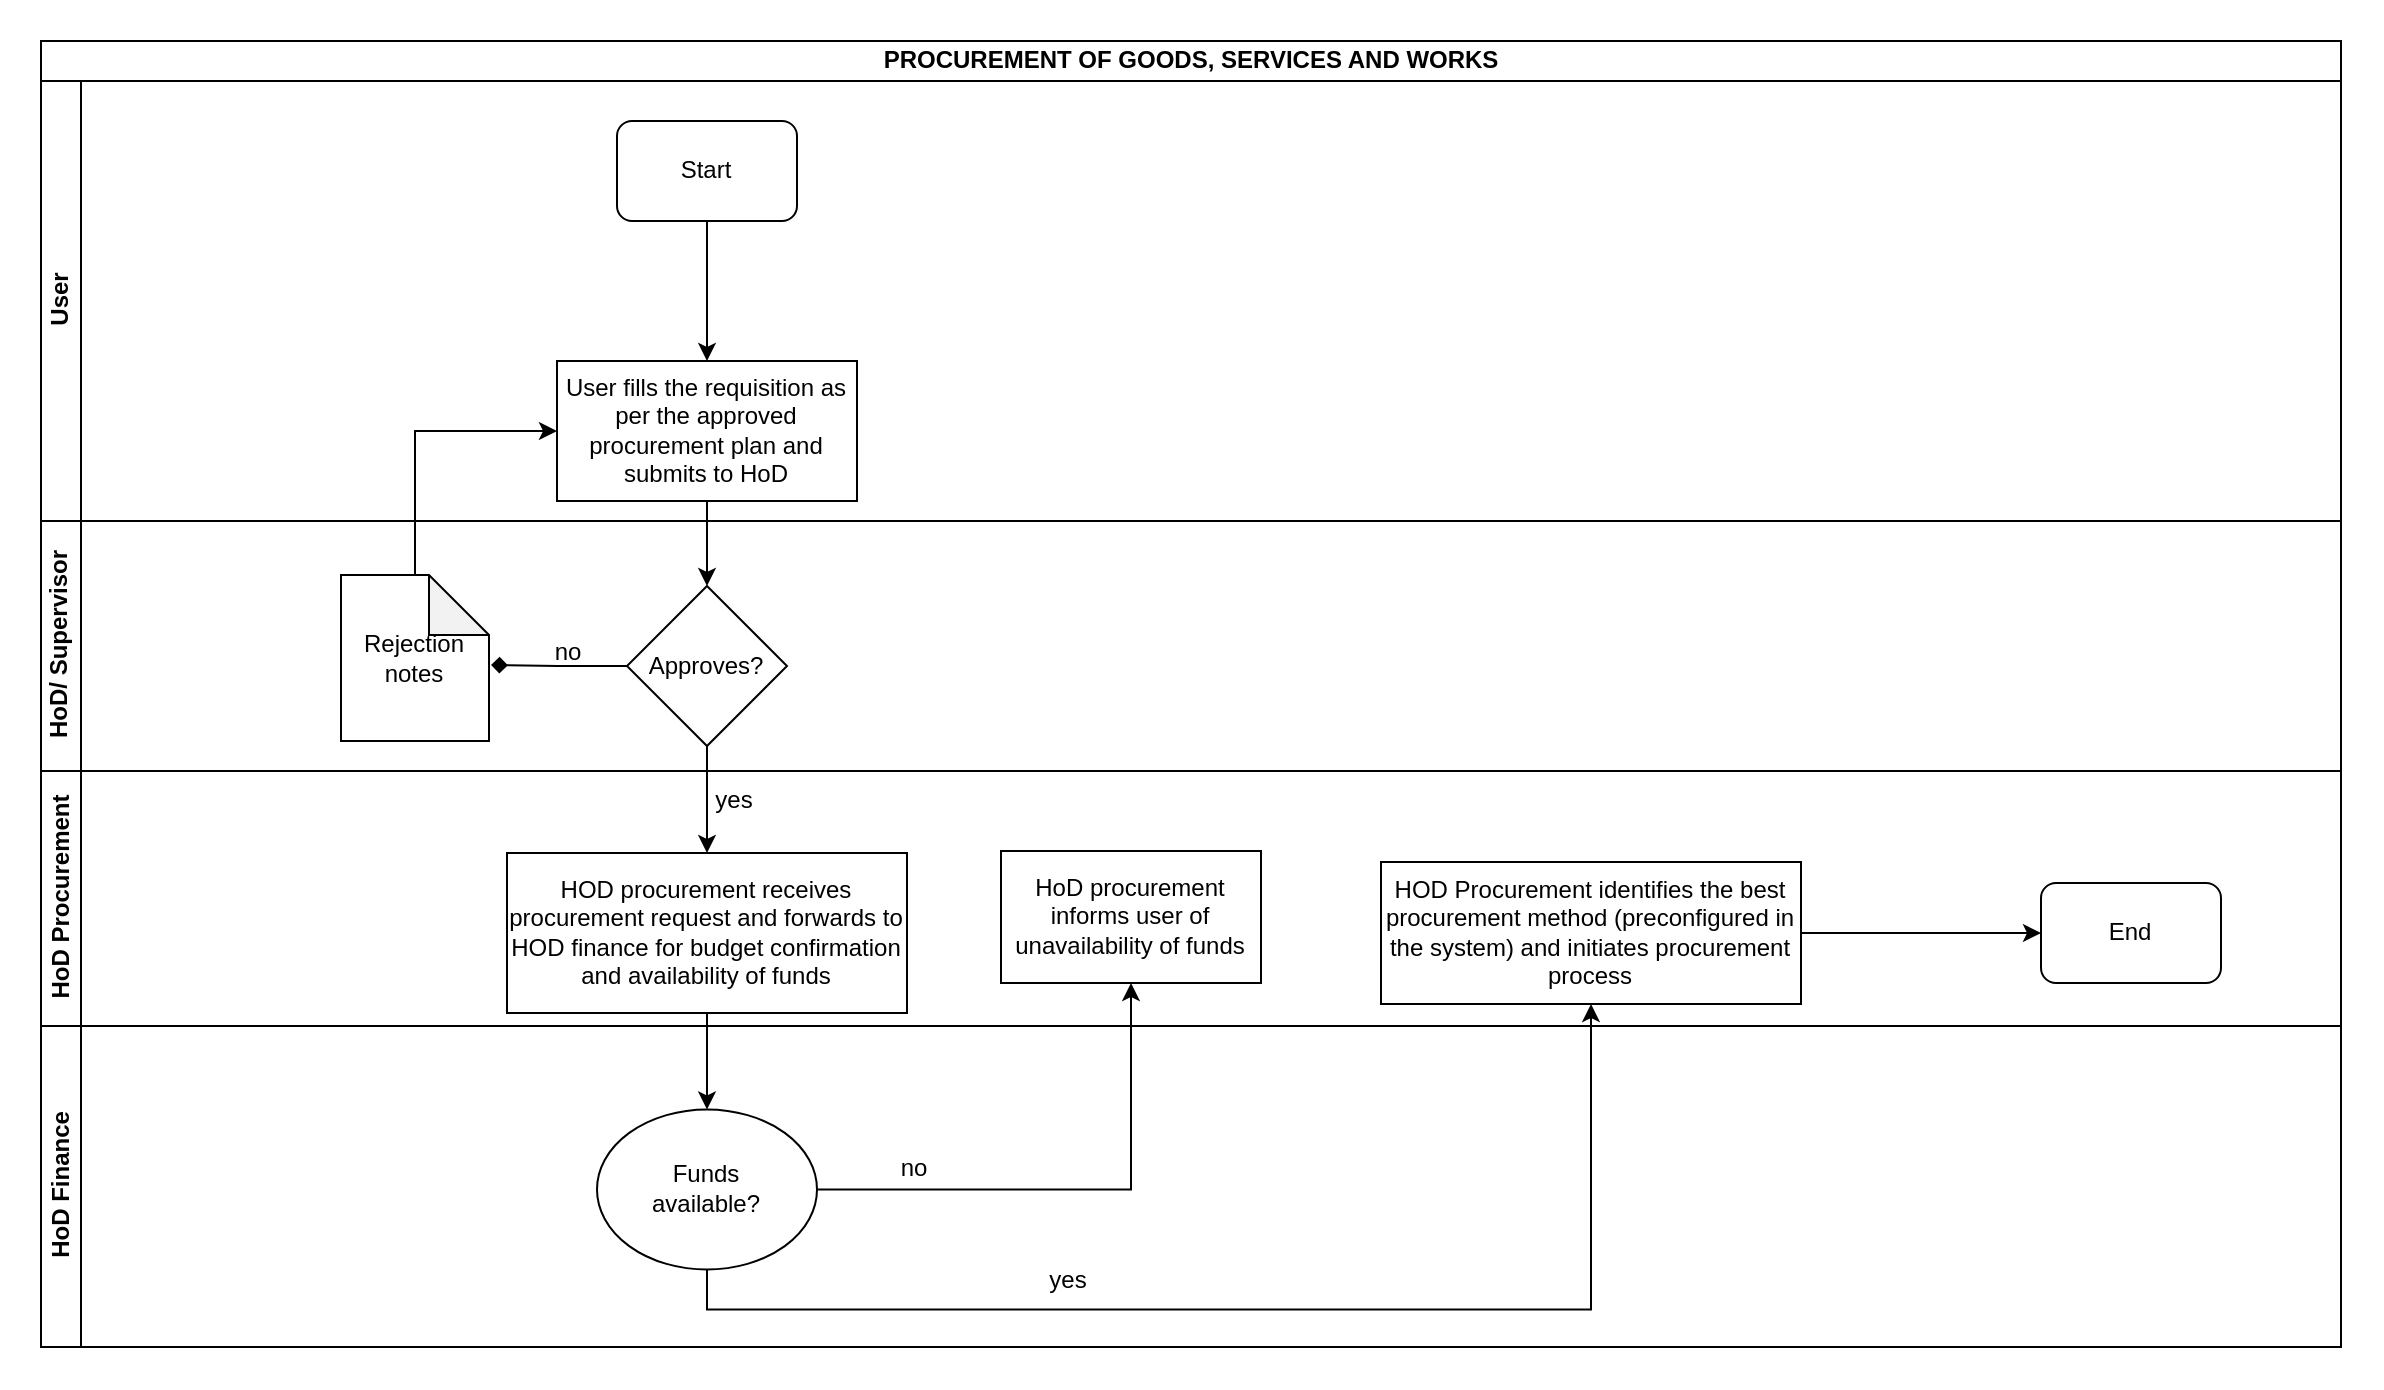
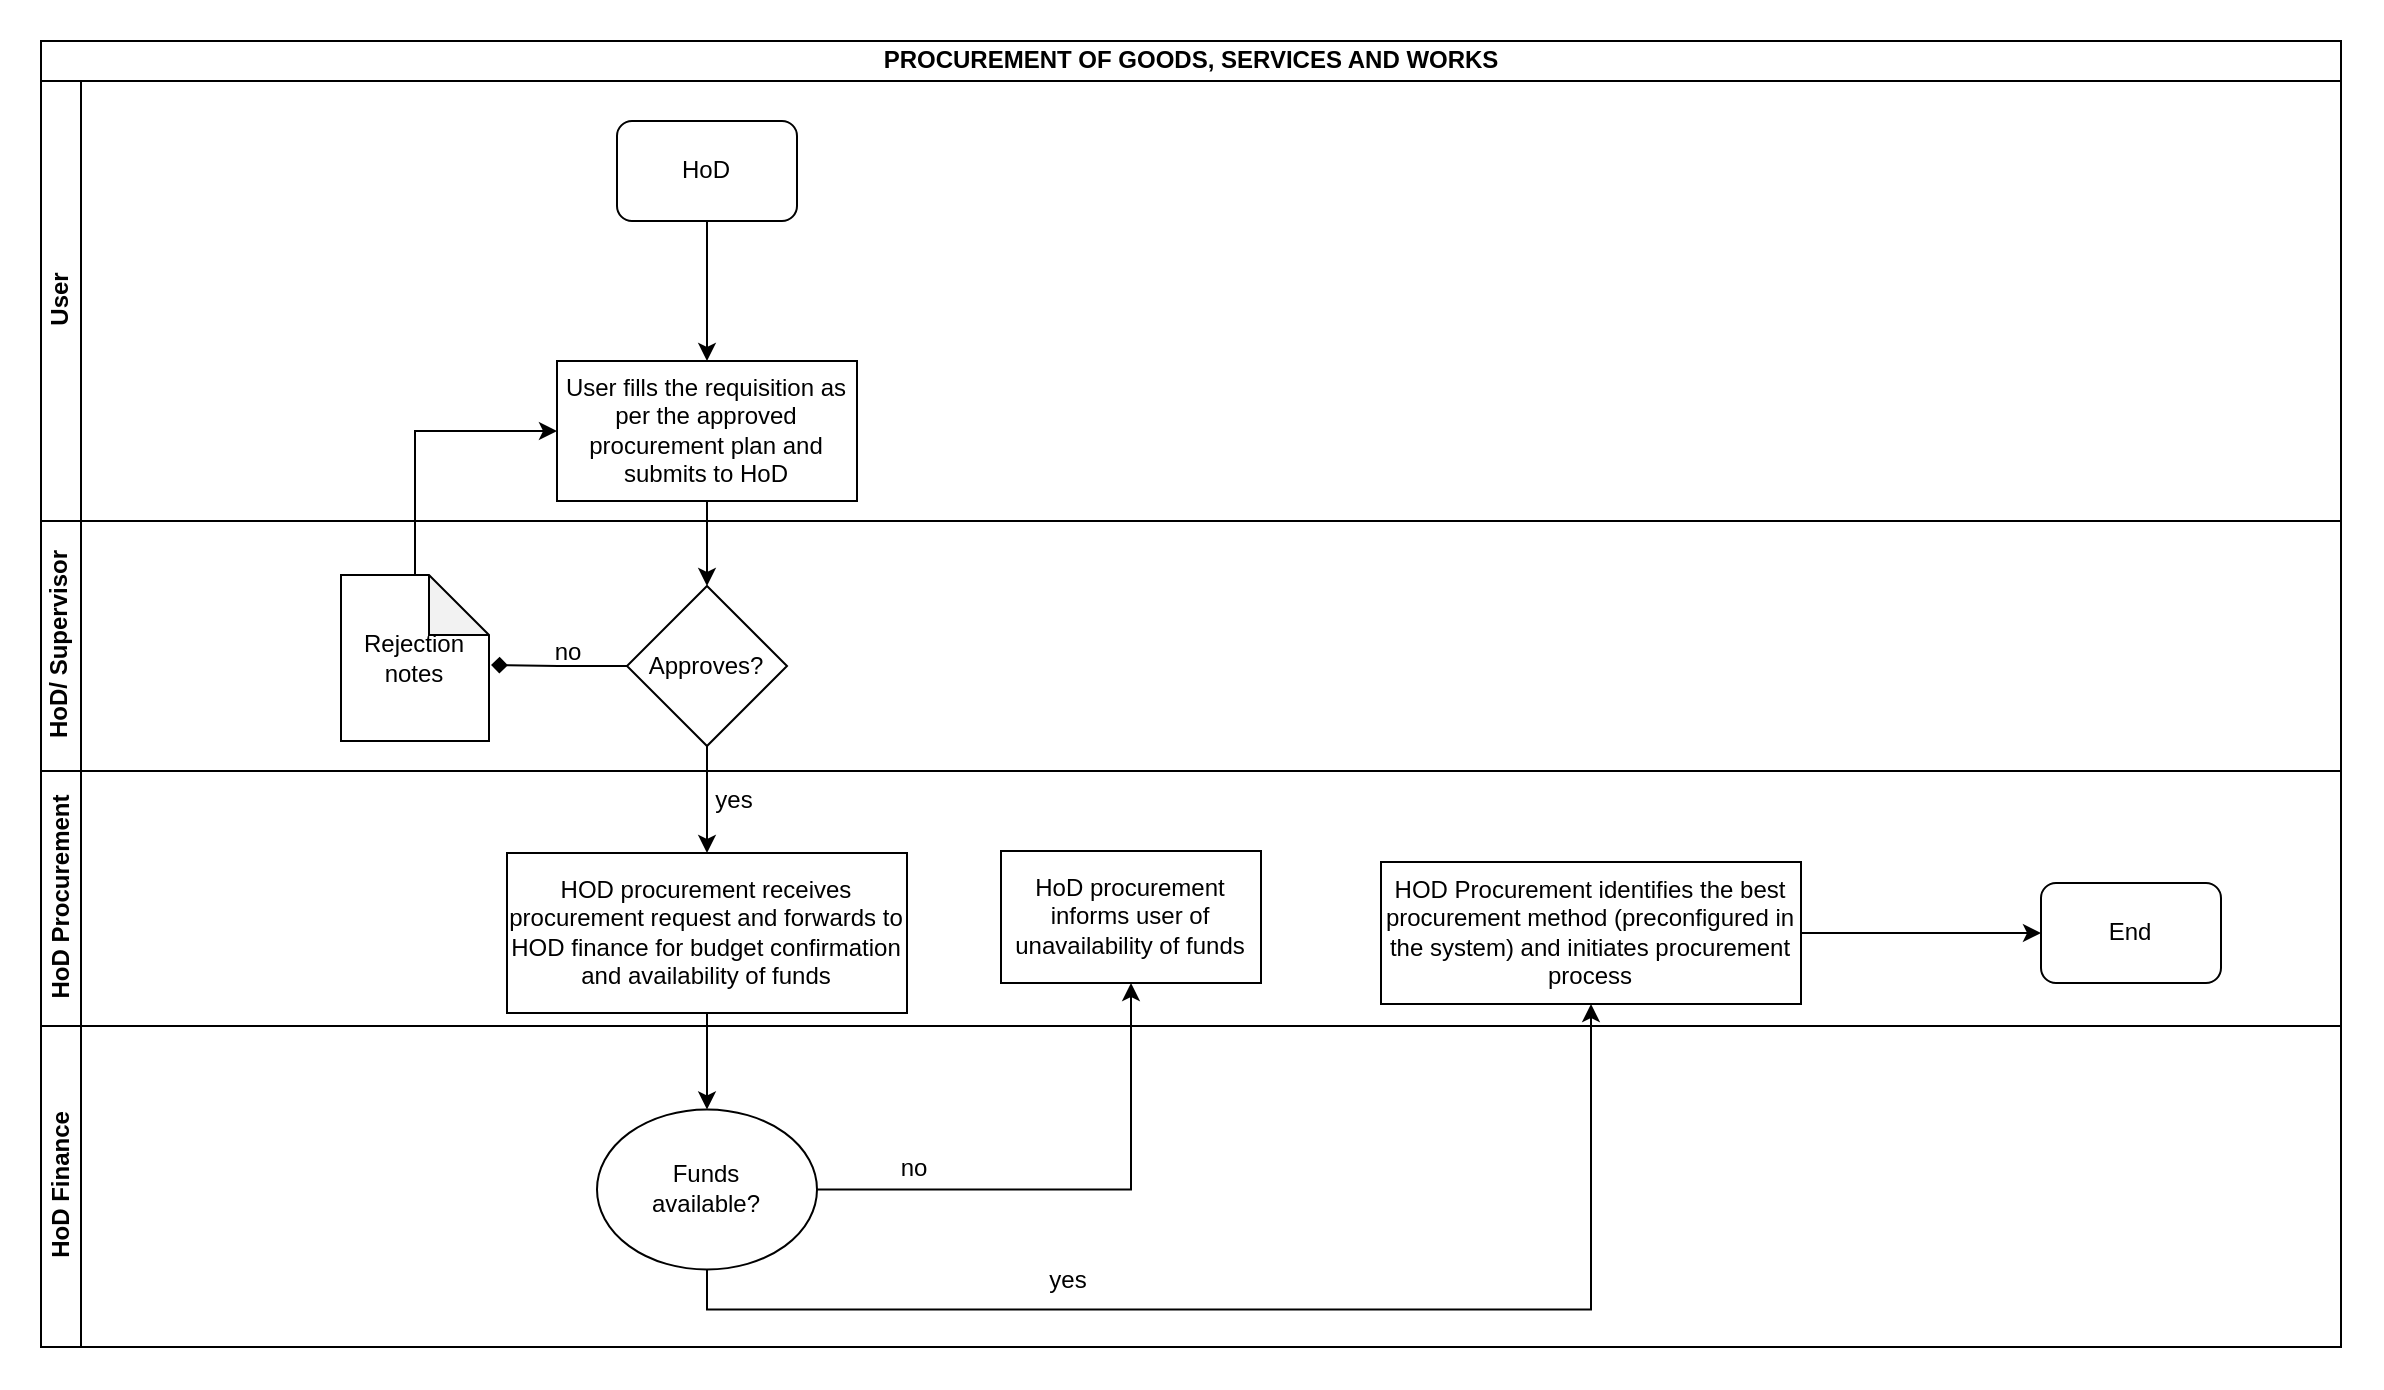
node "Start": label "Start" -> "HoD"
